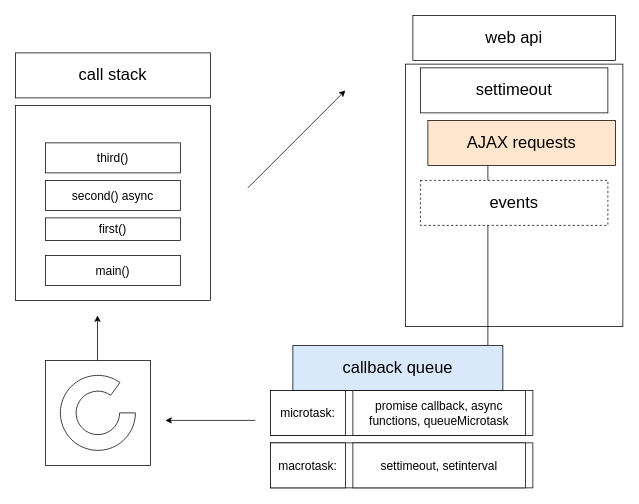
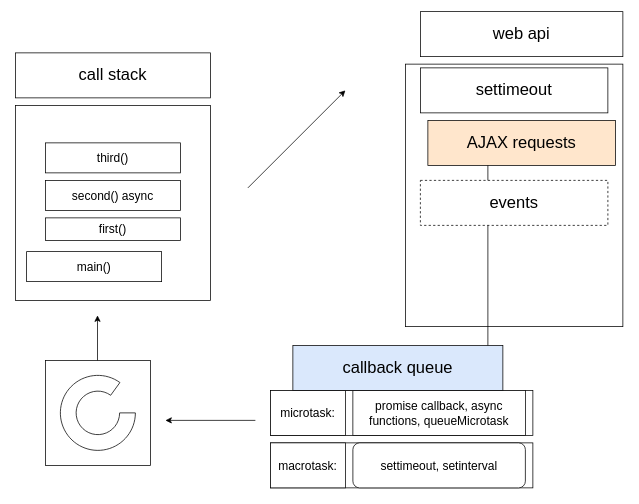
node "web api": moved (514, 38) -> (522, 34)
node "main()": moved (113, 270) -> (94, 267)
node "settimeout, setinterval": shape rectangle -> rounded rectangle
